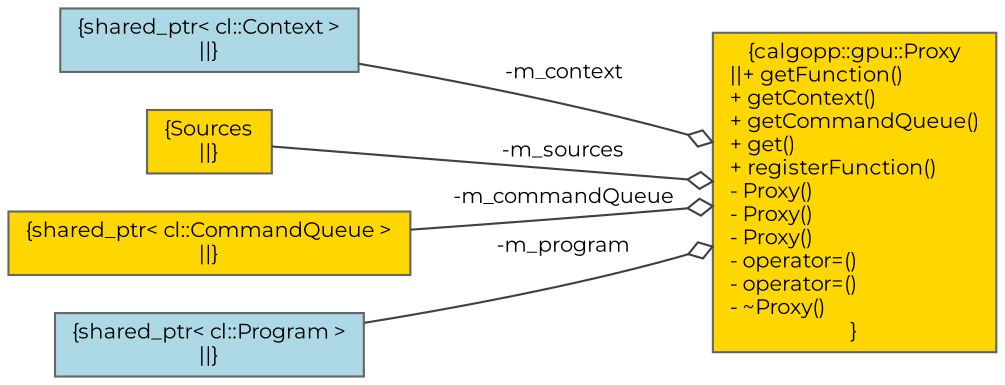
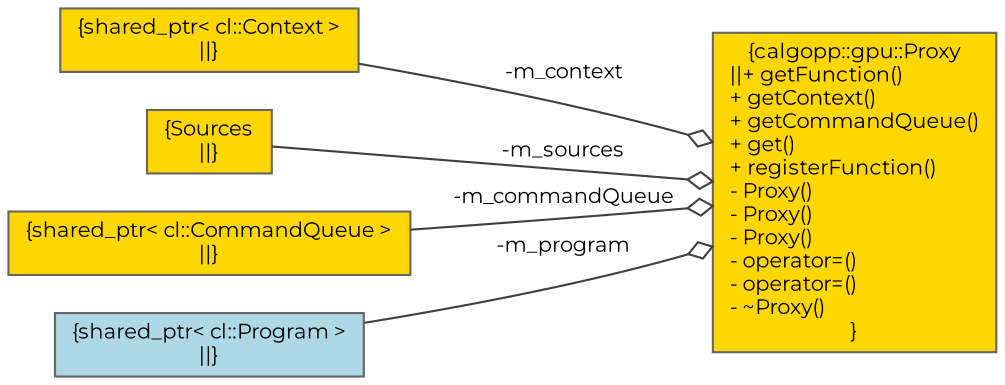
node "{shared_ptr< cl::Context > ||}": fillcolor lightblue -> gold
